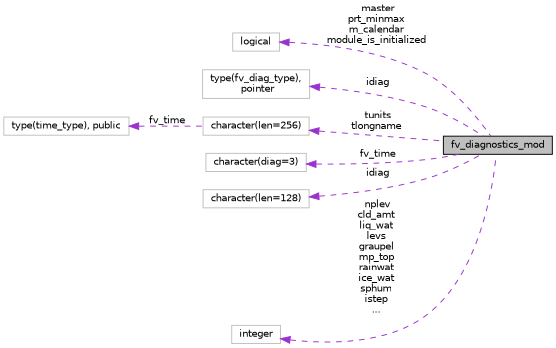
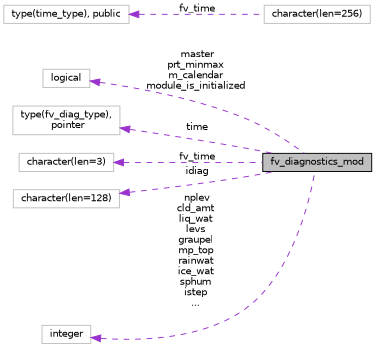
edge "fv_diagnostics_mod" -> "type(fv_diag_type), pointer": label " idiag" -> " time"
edge "fv_diagnostics_mod" -> "character(len=256)": removed, label "tunits tlongname"
node "character(diag=3)": label "character(diag=3)" -> "character(len=3)"
